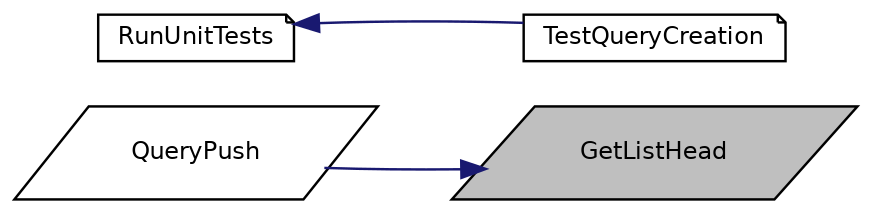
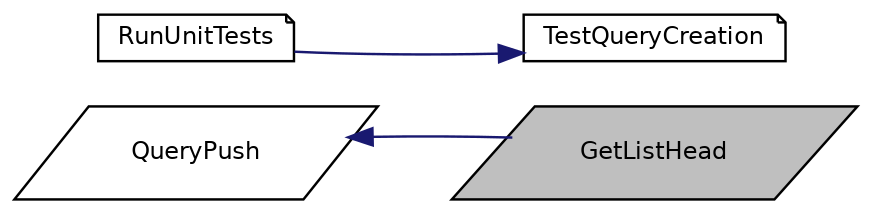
edge "TestQueryCreation" -> "RunUnitTests": reversed
edge "QueryPush" -> "GetListHead": reversed
